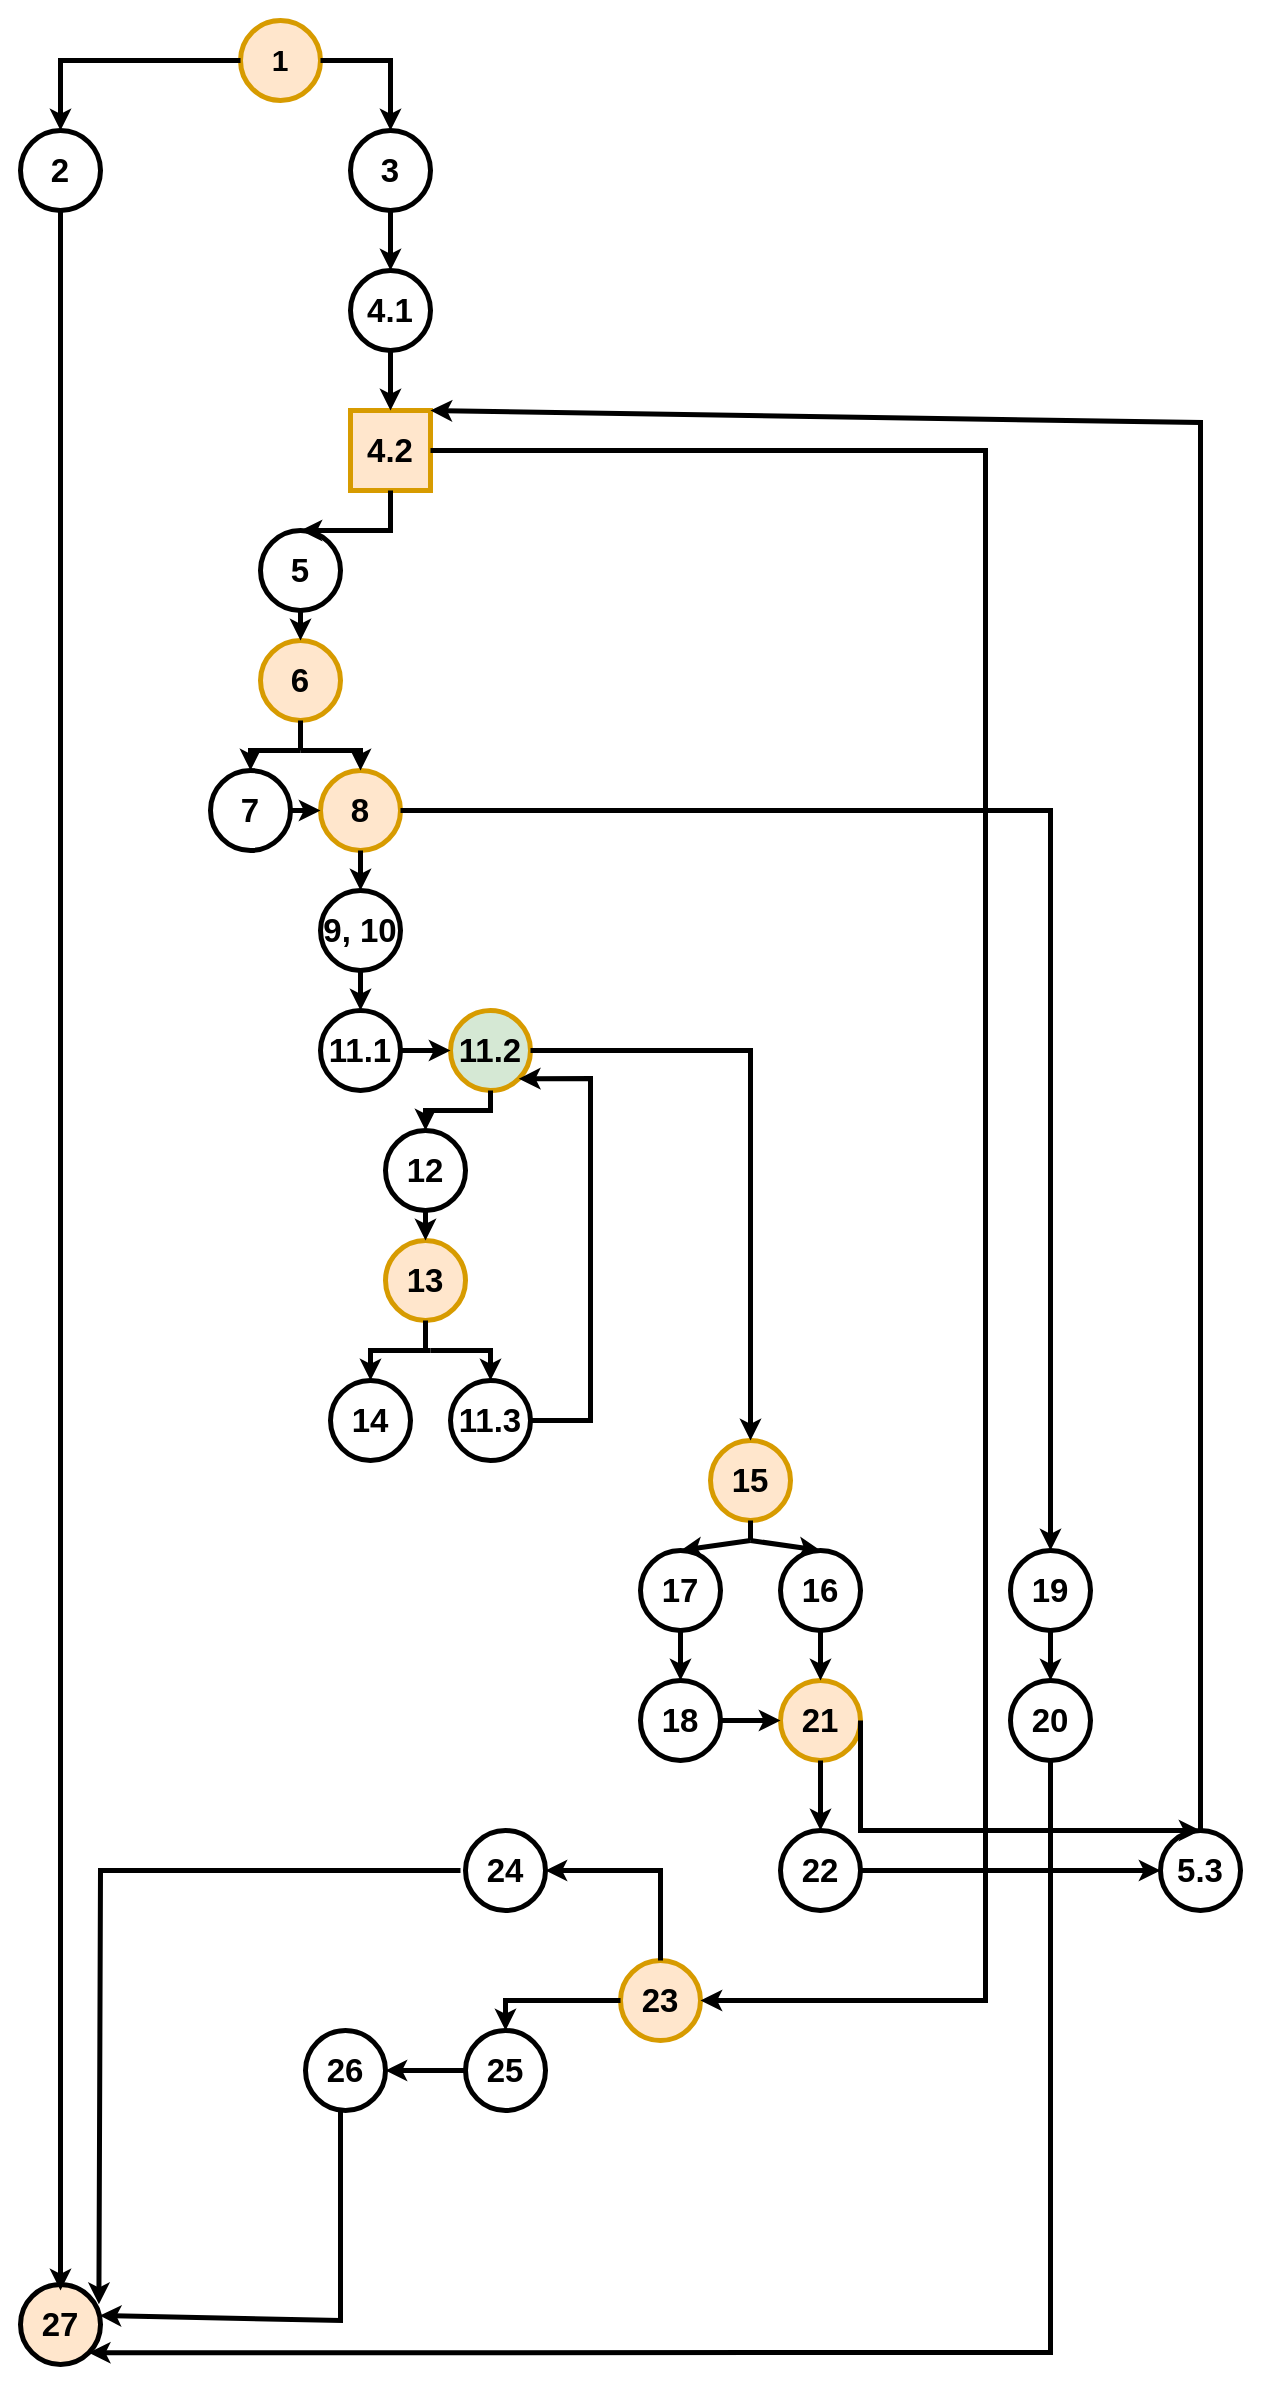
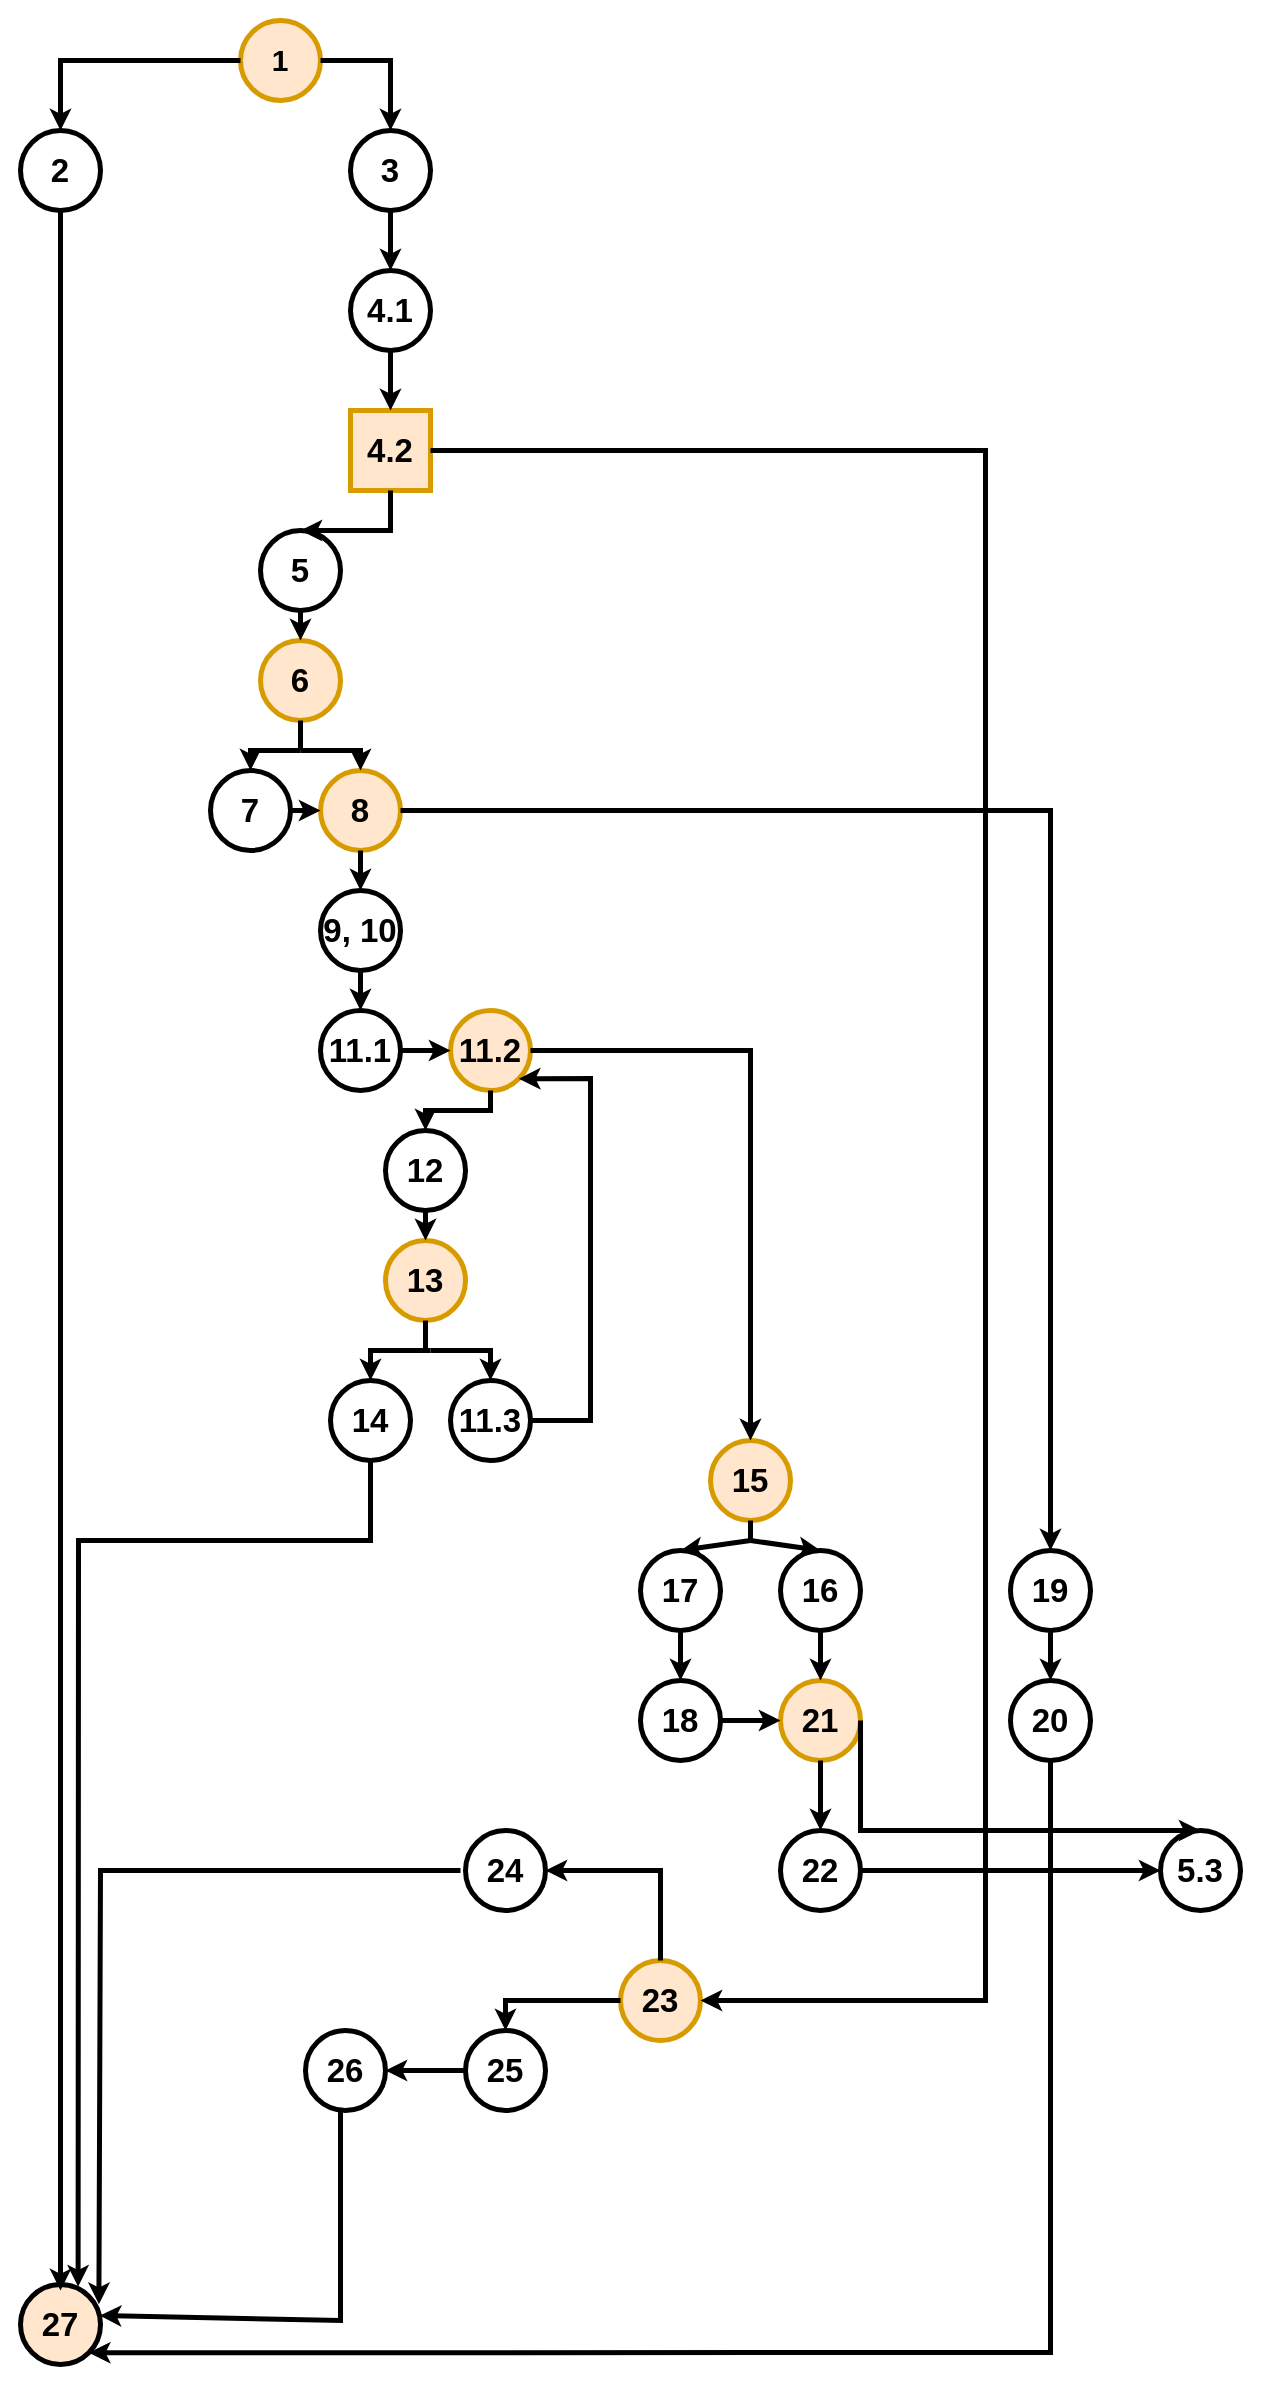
edge "5.3" -> "4.2": removed
node "11.2": fillcolor #d5e8d4 -> #ffe6cc
edge "14" -> "27": added
